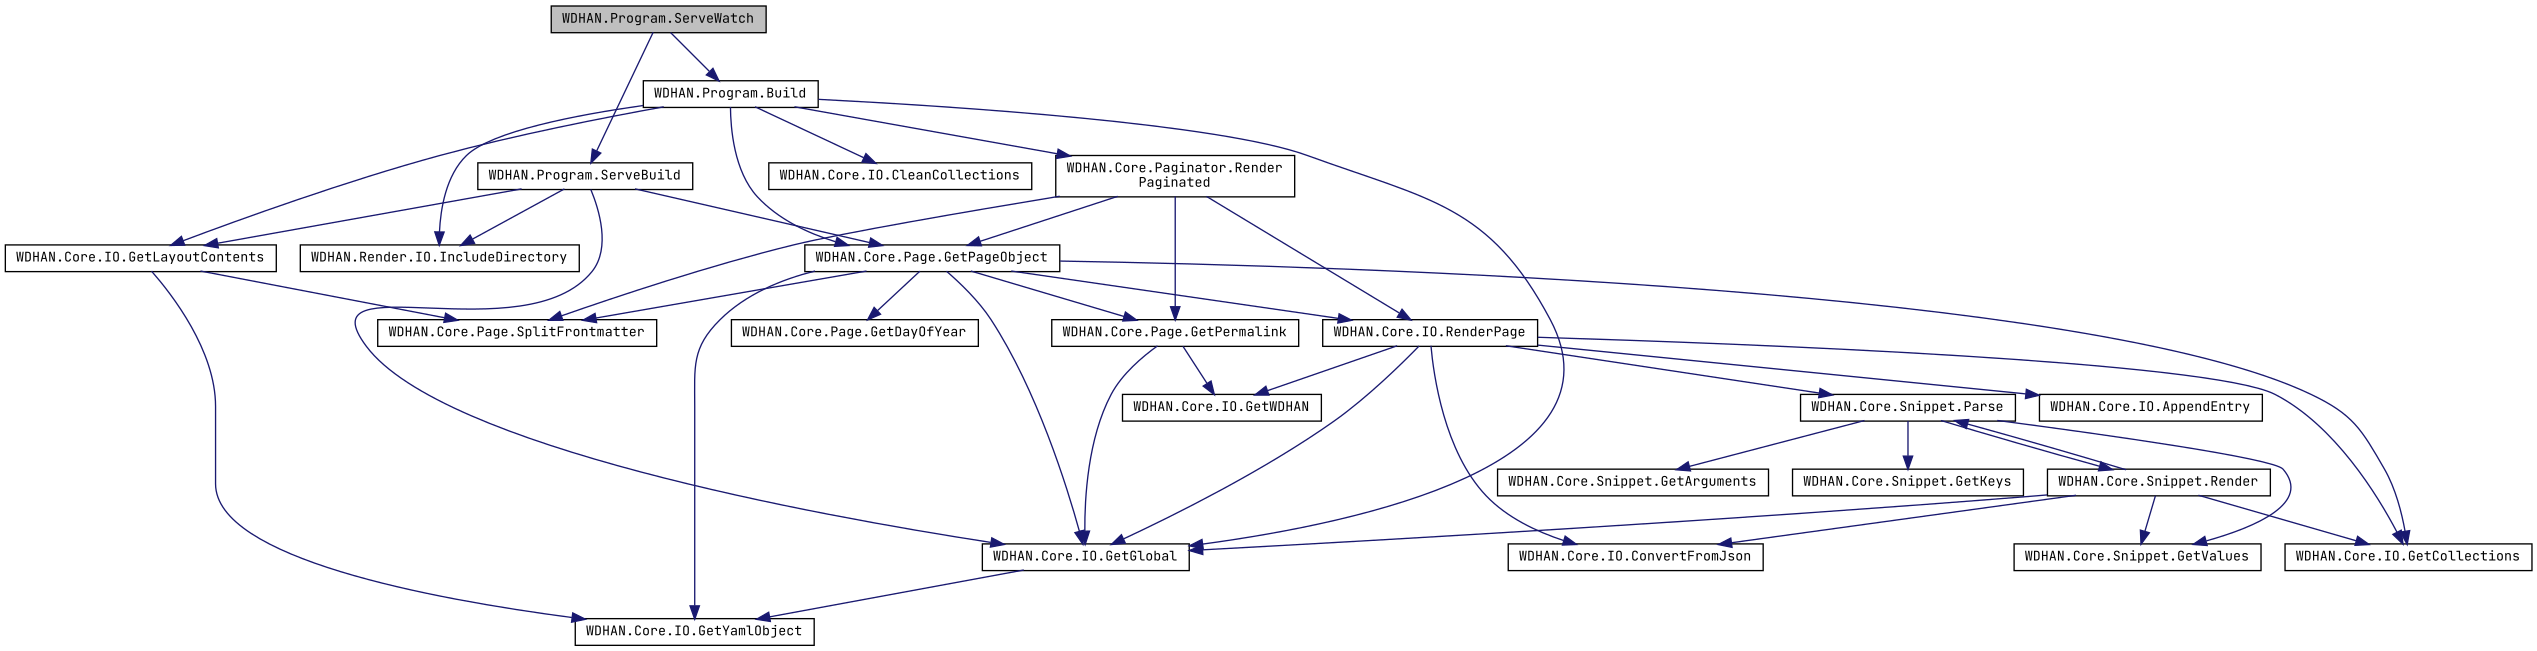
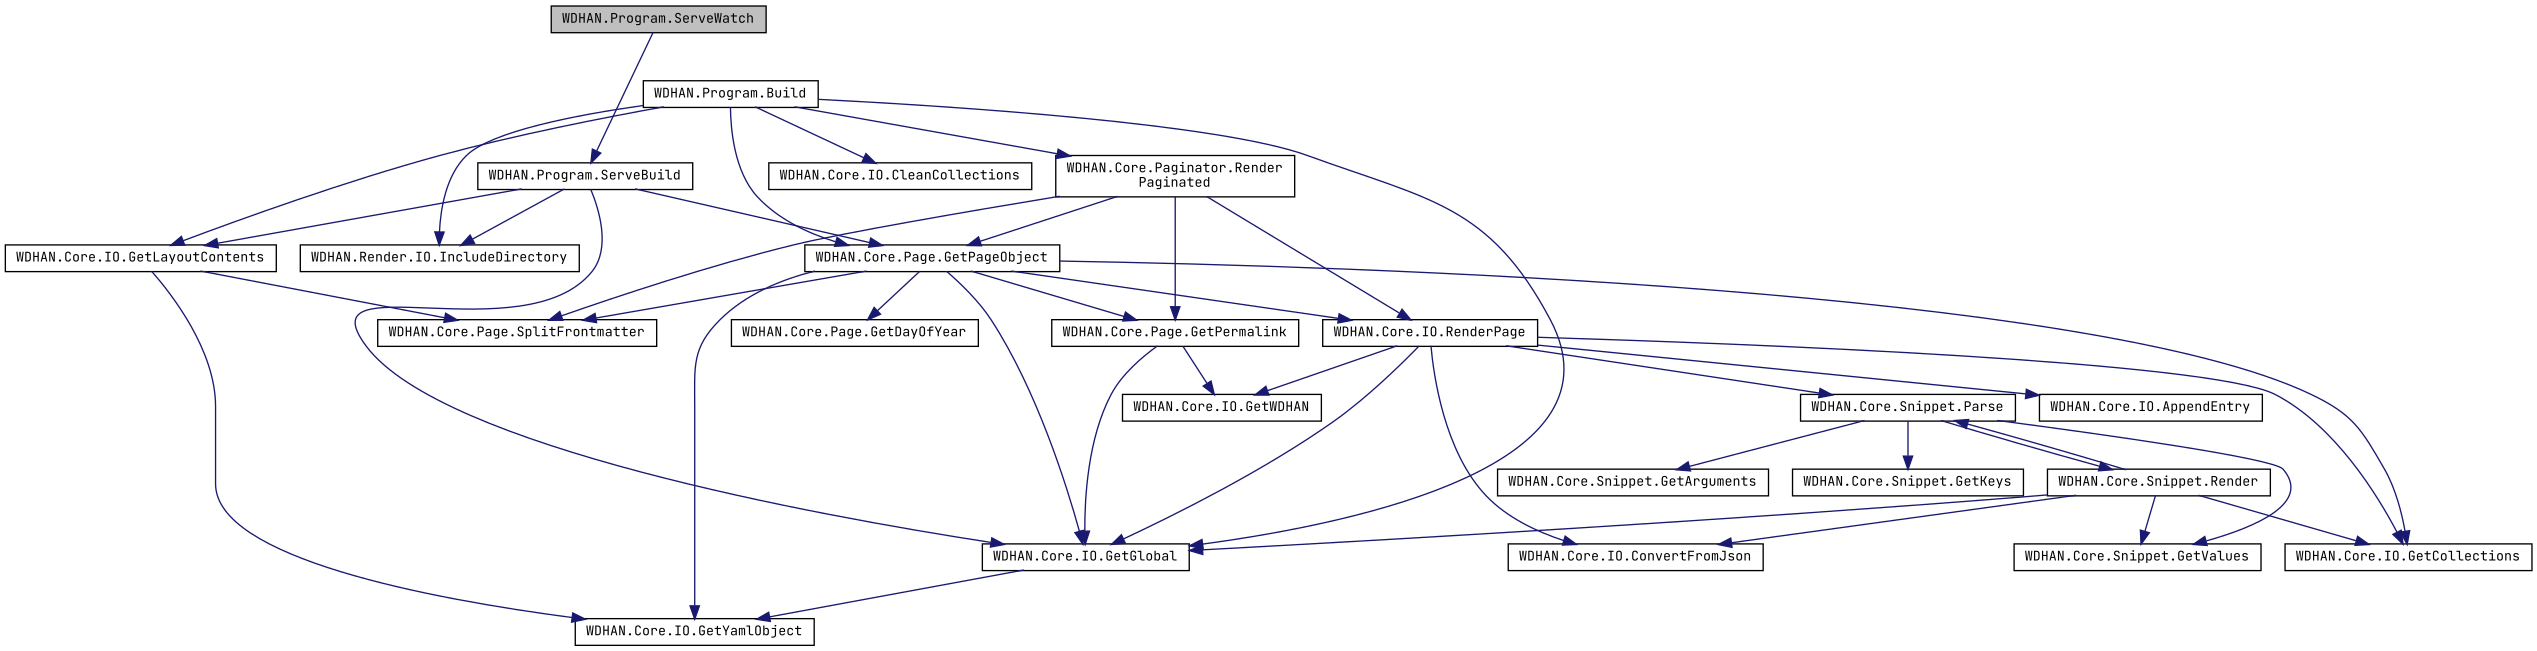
edge "WDHAN.Program.ServeWatch" -> "WDHAN.Program.Build": removed
